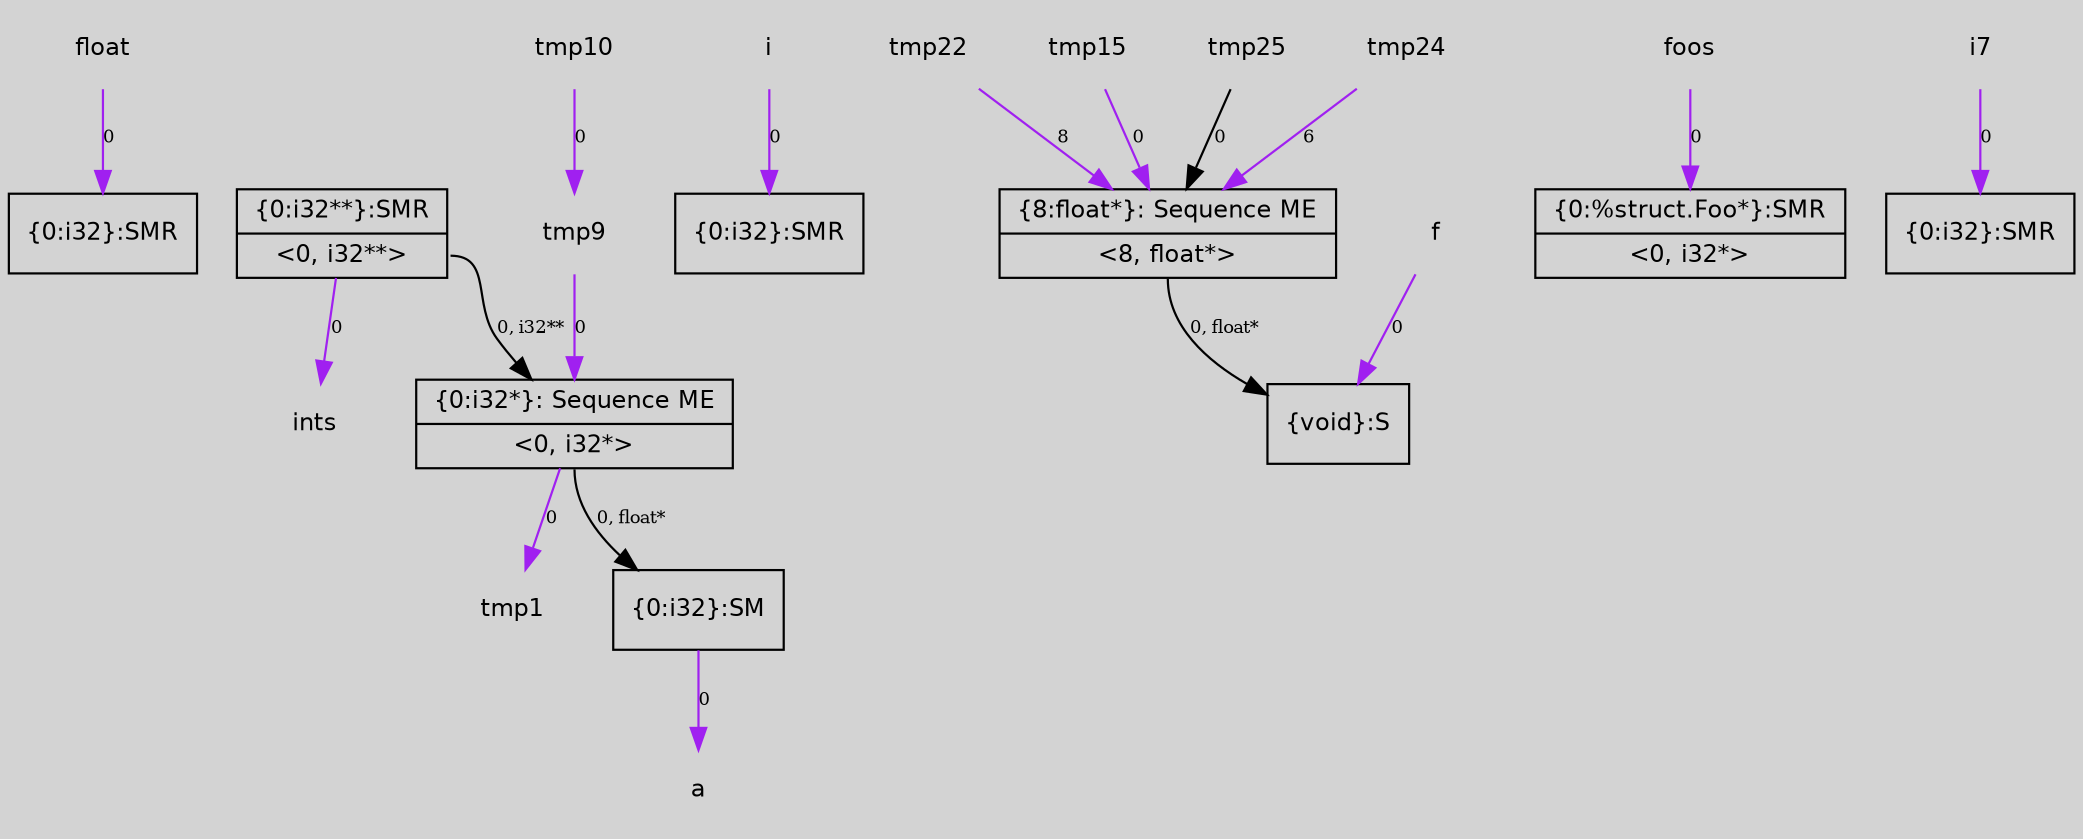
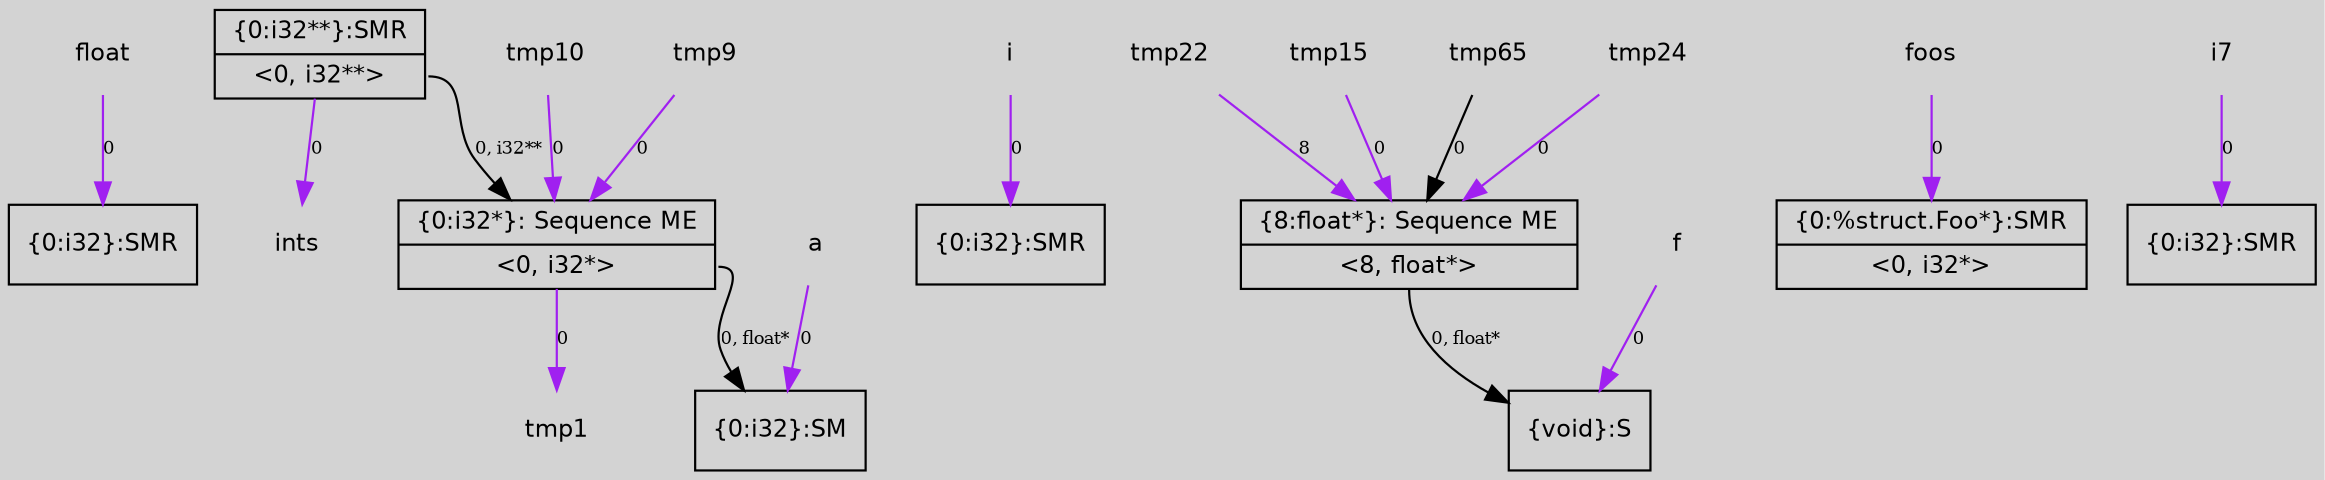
node "tmp25": label "tmp25" -> "tmp65"
edge "tmp10" -> "tmp9": now "tmp10" -> "{0:i32*}: Sequence ME"
edge "tmp24" -> "{8:float*}: Sequence ME": label "6" -> "0"
edge "{0:i32}:SM" -> "a": reversed
